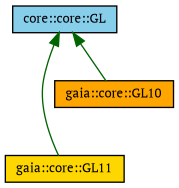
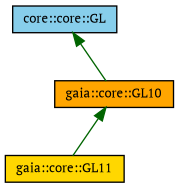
edge "gaia::core::GL11" -> "core::core::GL": now "gaia::core::GL11" -> "gaia::core::GL10"
